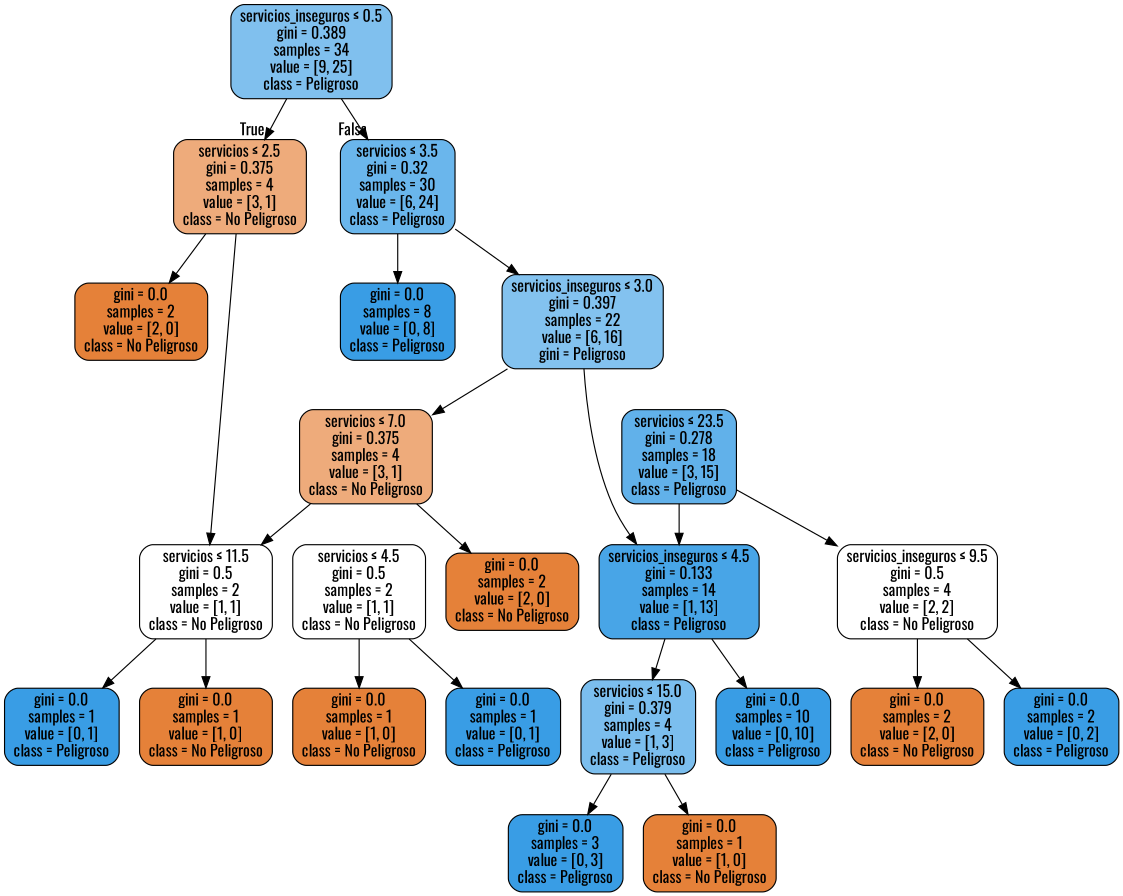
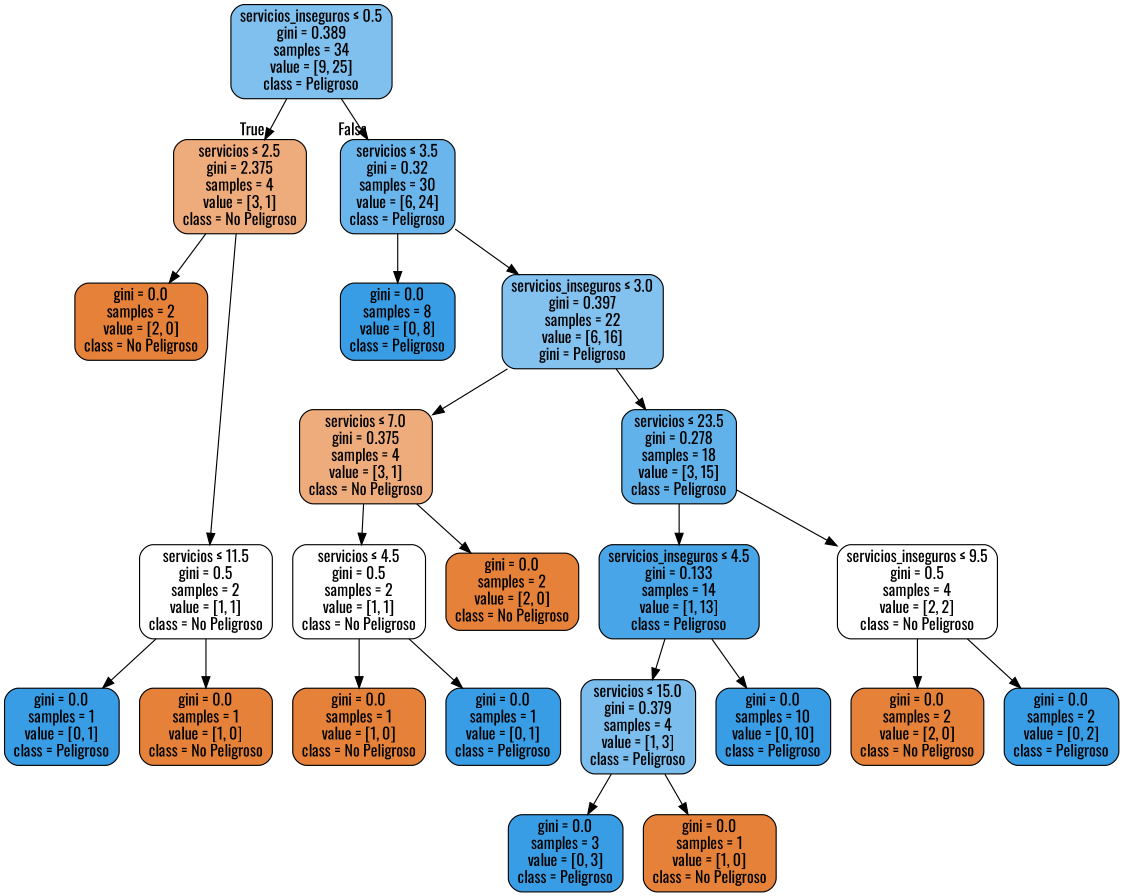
node "servicios ≤ 2.5": text "gini = 0.375" -> "gini = 2.375"
edge "servicios_inseguros ≤ 3.0" -> "servicios_inseguros ≤ 4.5": now "servicios_inseguros ≤ 3.0" -> "servicios ≤ 23.5"
edge "servicios ≤ 7.0" -> "servicios ≤ 11.5": now "servicios ≤ 7.0" -> "servicios ≤ 4.5"
